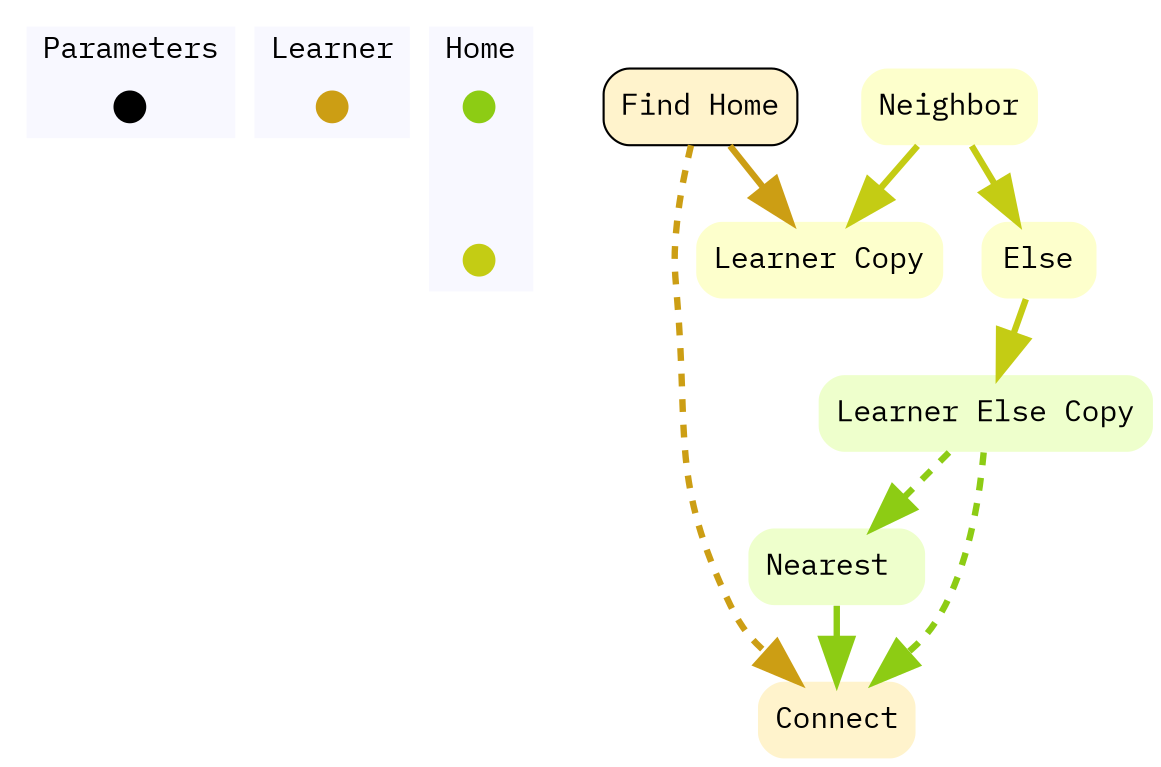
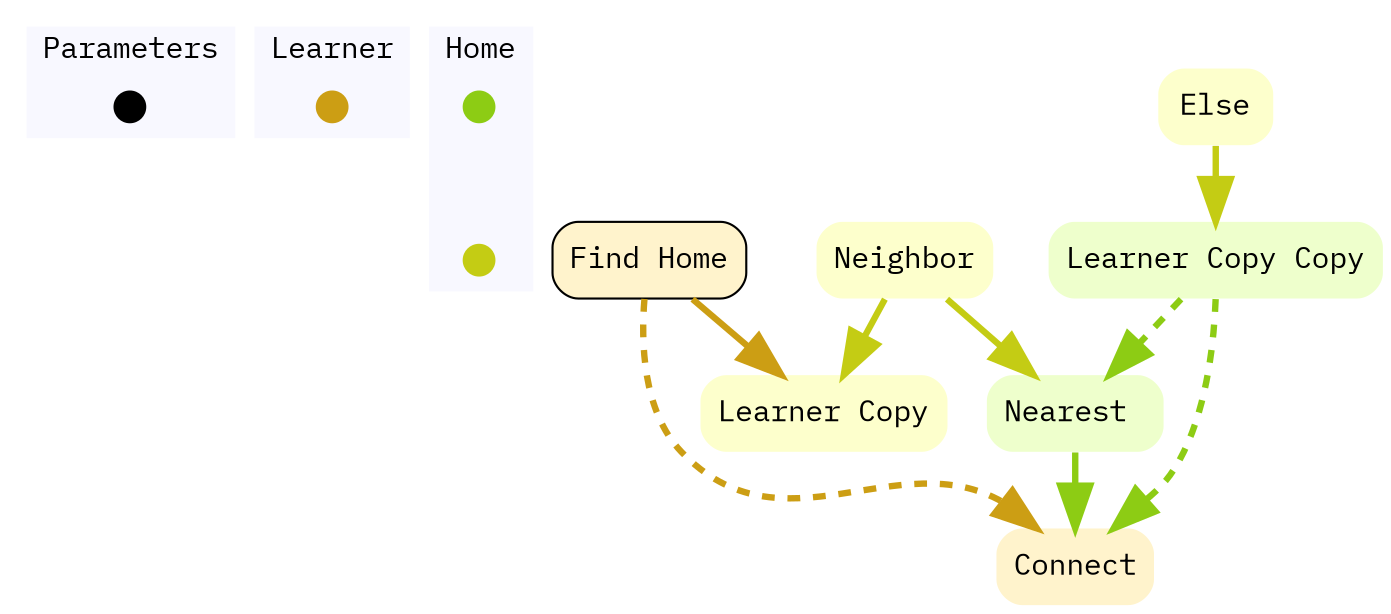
edge "Neighbor" -> "Else": now "Neighbor" -> "Nearest"
node "Learner Else Copy": label "Learner Else Copy" -> "Learner Copy Copy"
